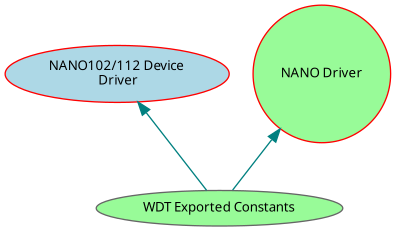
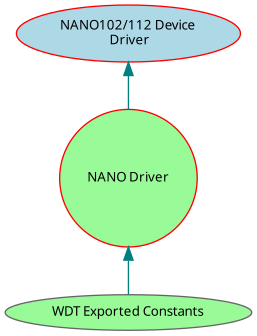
edge "WDT Exported Constants" -> "NANO102/112 Device Driver": now "NANO Driver" -> "NANO102/112 Device Driver"
